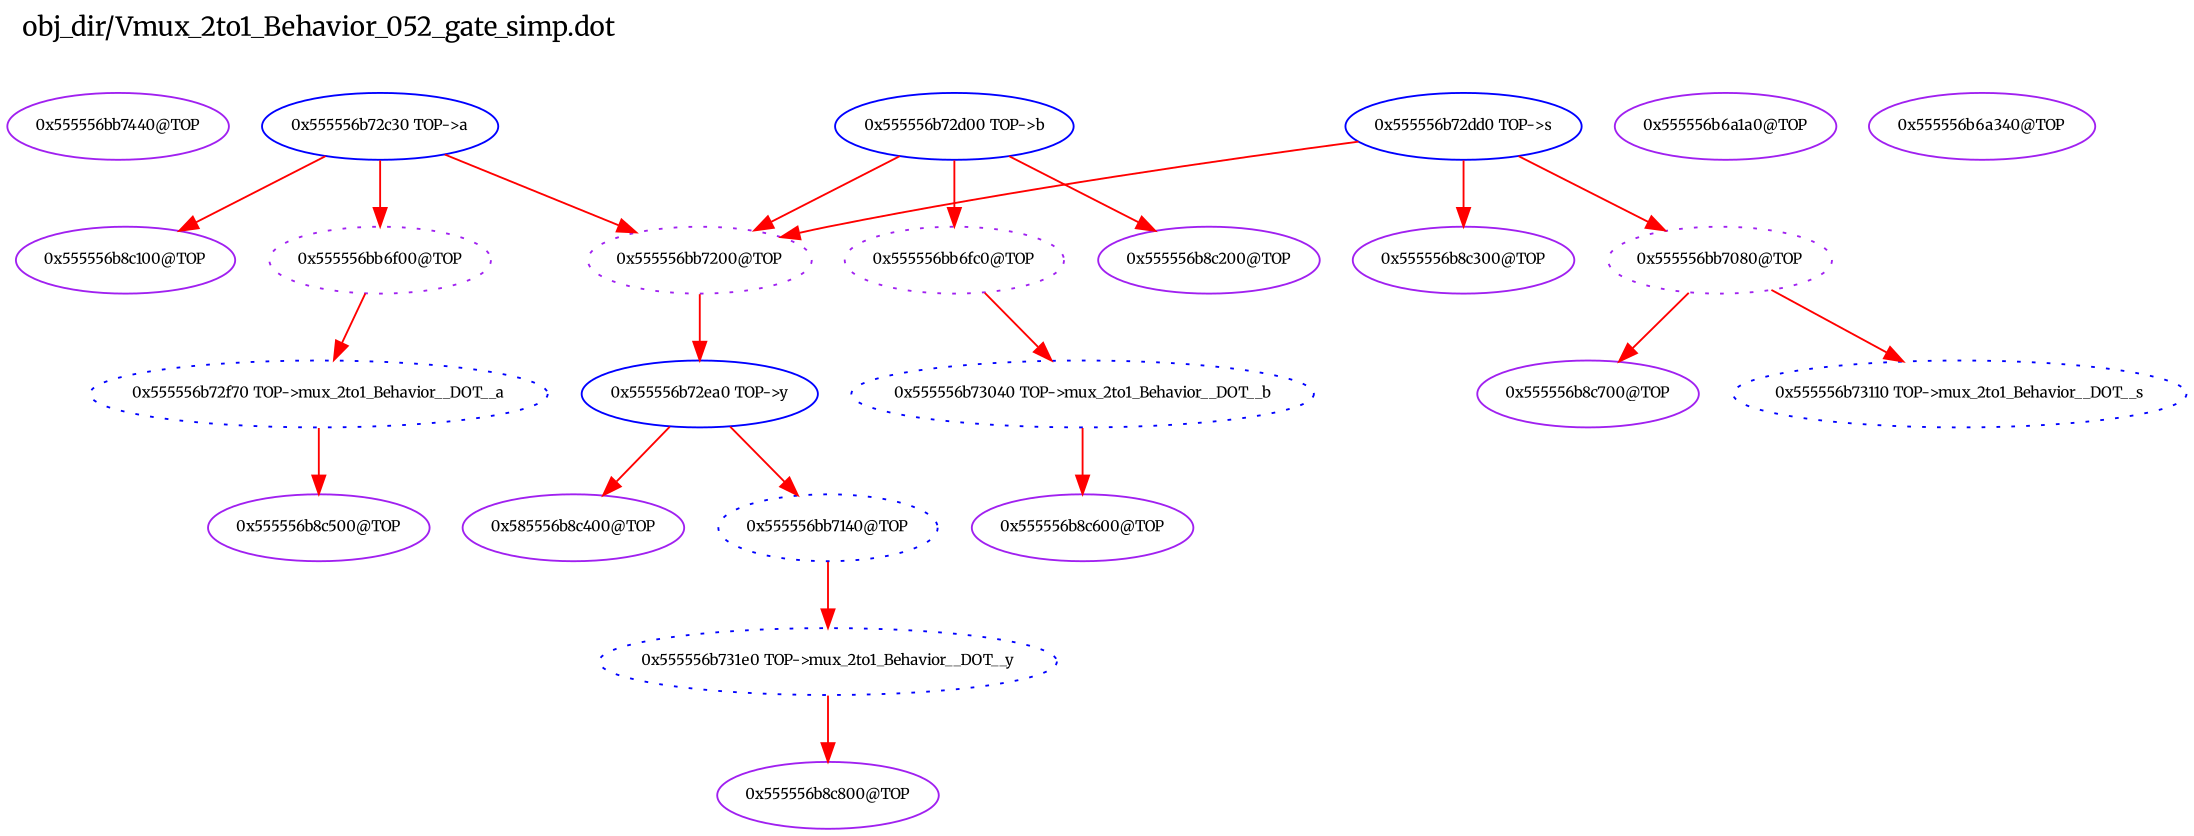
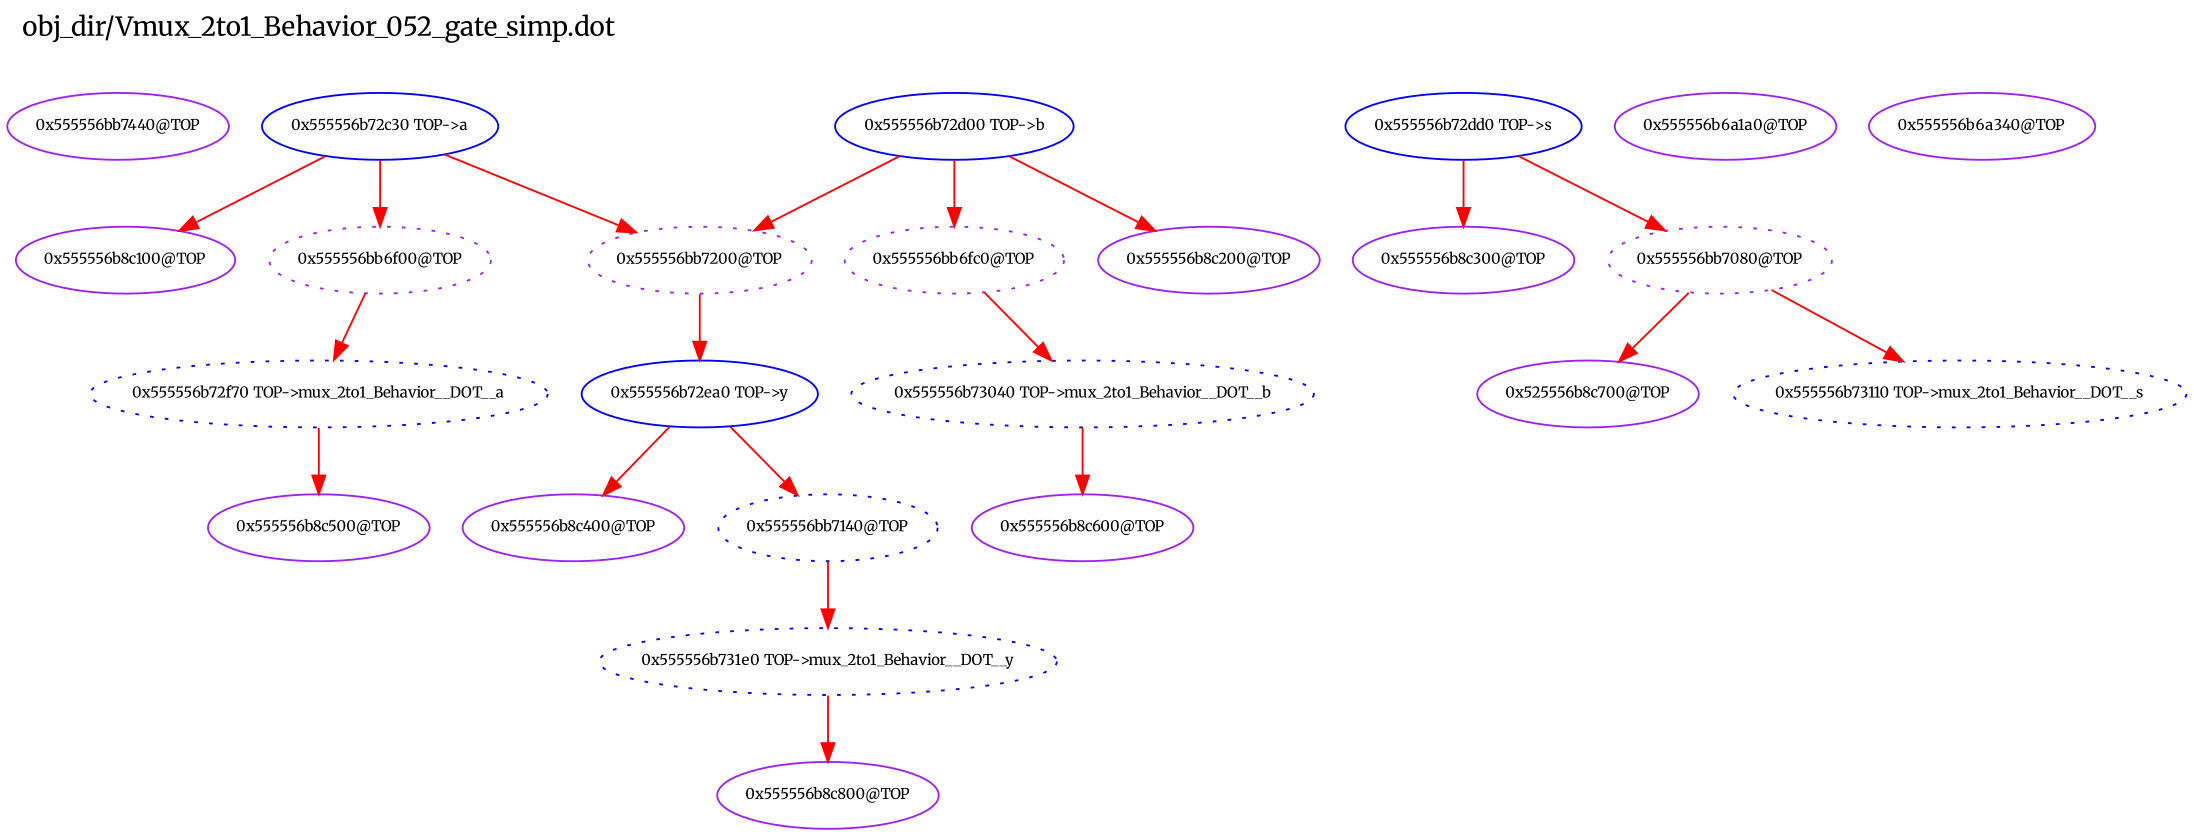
edge "0x555556b72dd0 TOP->s" -> "0x555556bb7200@TOP": removed
node "0x555556b8c700@TOP": label "0x555556b8c700@TOP" -> "0x525556b8c700@TOP"
node "0x585556b8c400@TOP": label "0x585556b8c400@TOP" -> "0x555556b8c400@TOP"
